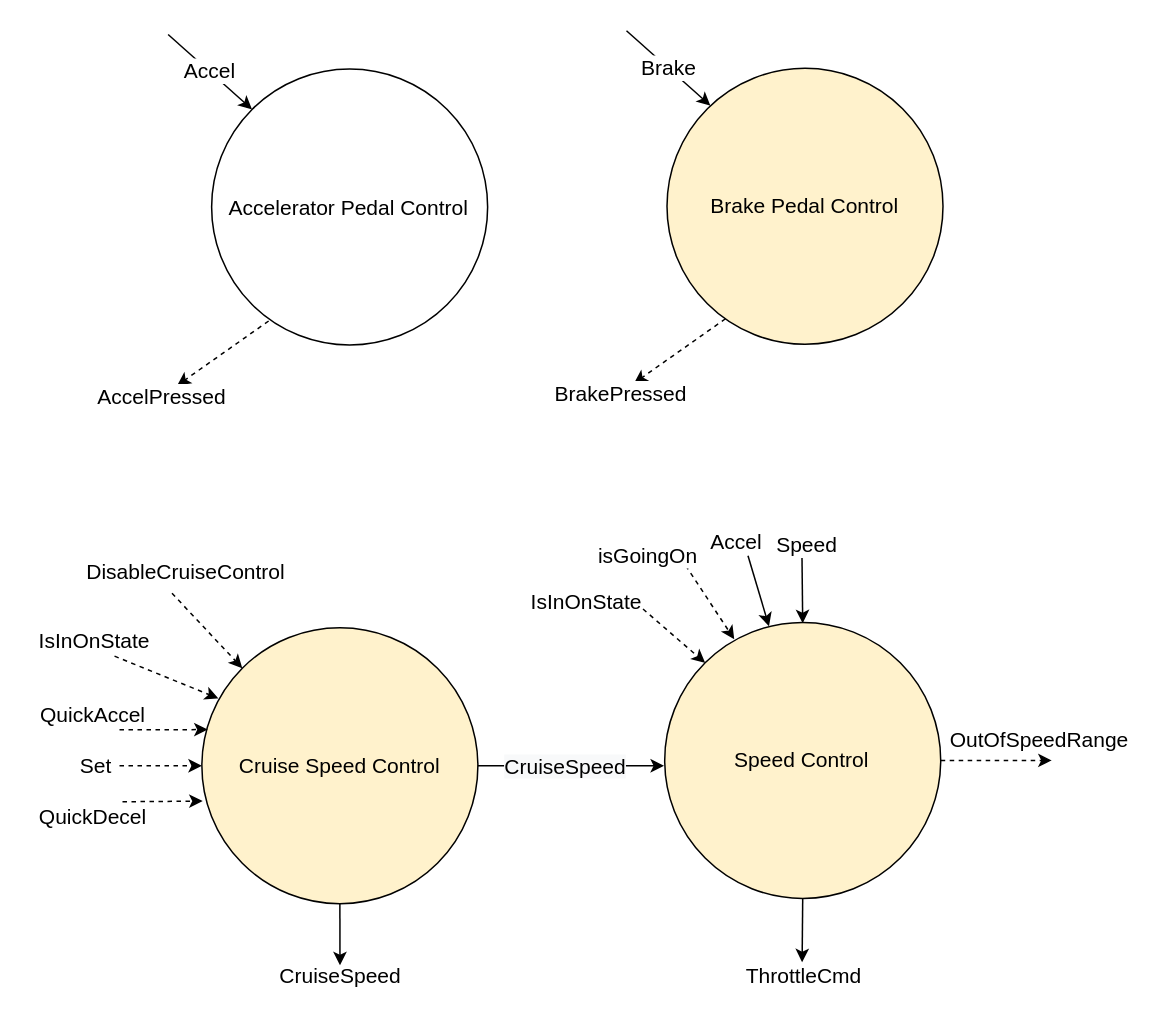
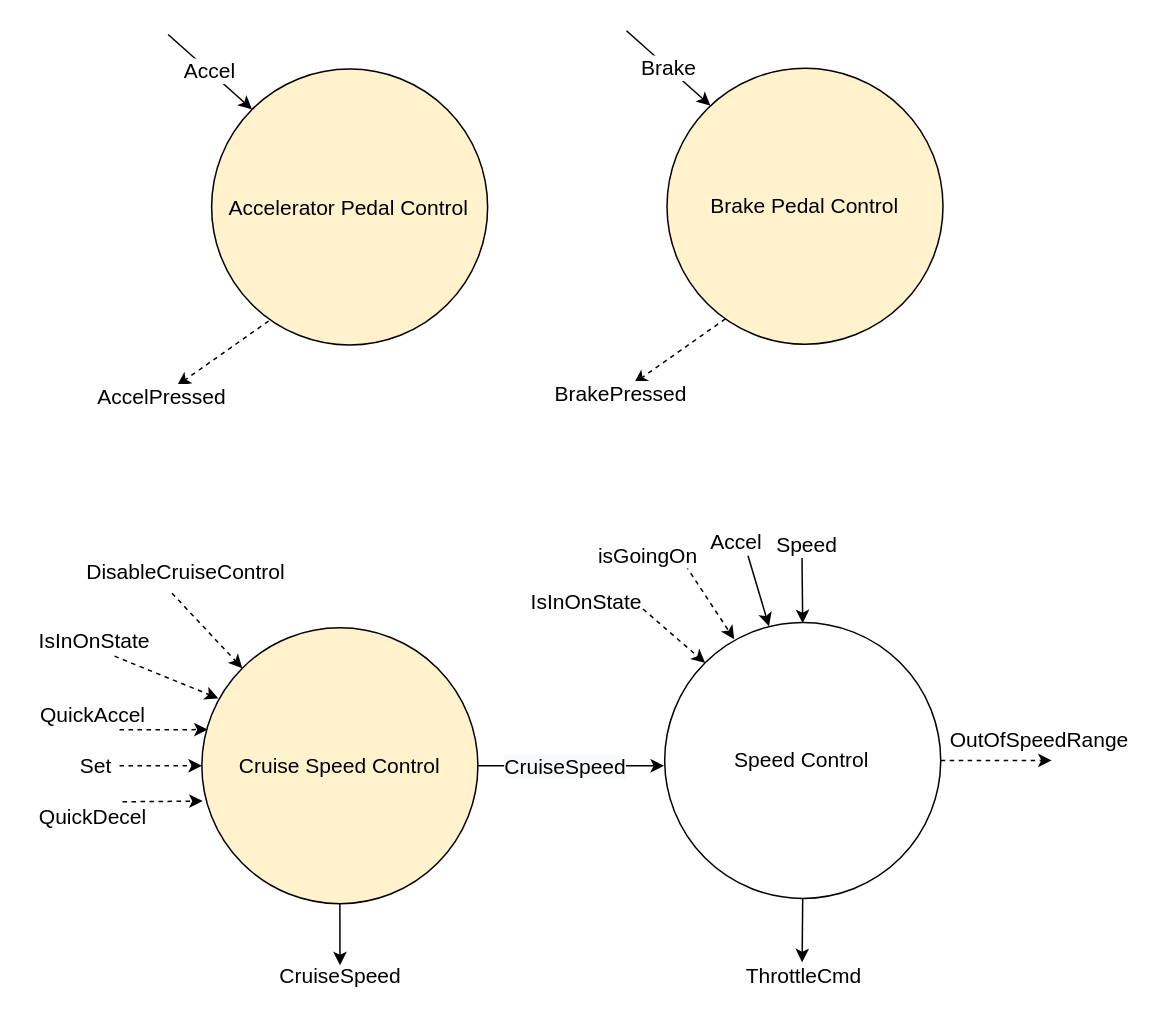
node "Accelerator Pedal Control": fillcolor #ffffff -> #fff2cc
node "Speed Control": fillcolor #fff2cc -> #ffffff
